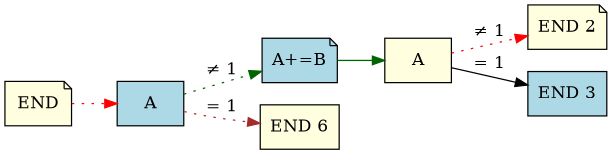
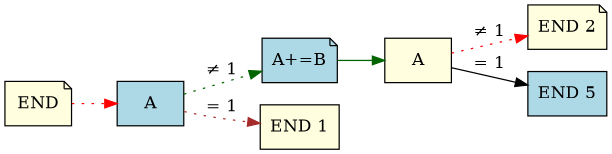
node "END 3": label "END 3" -> "END 5"
node "END 6": label "END 6" -> "END 1"
